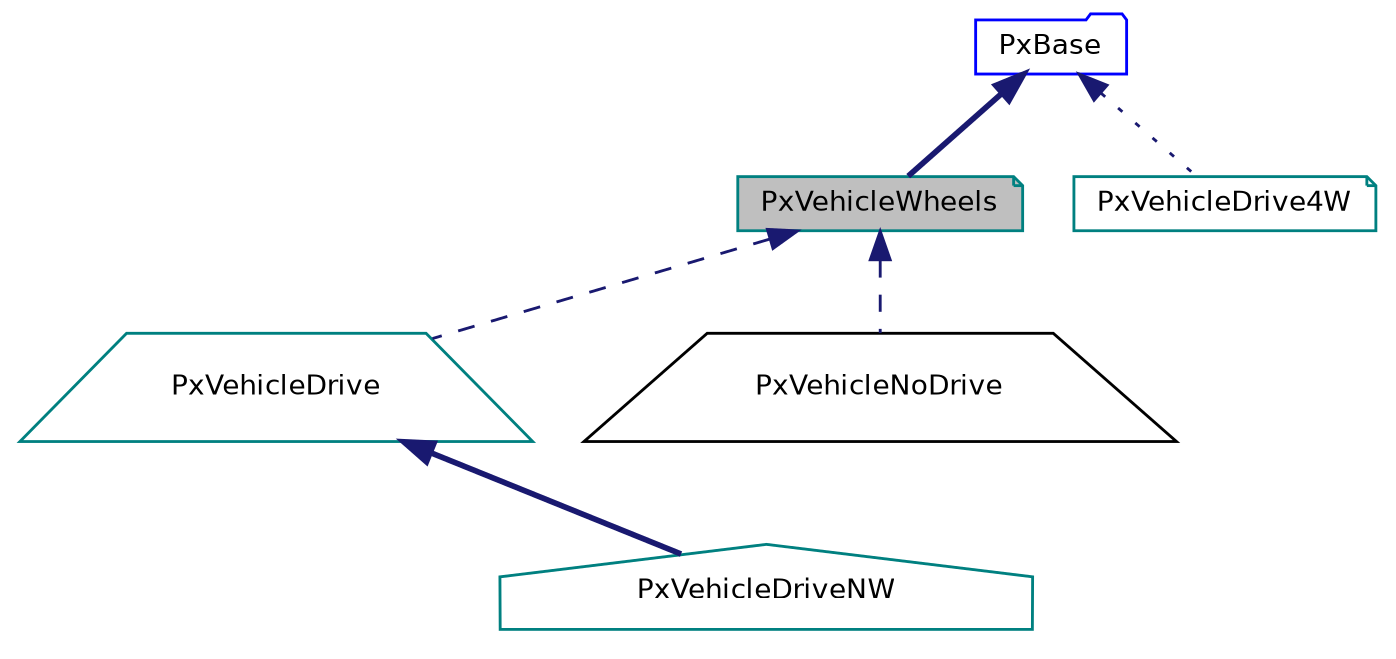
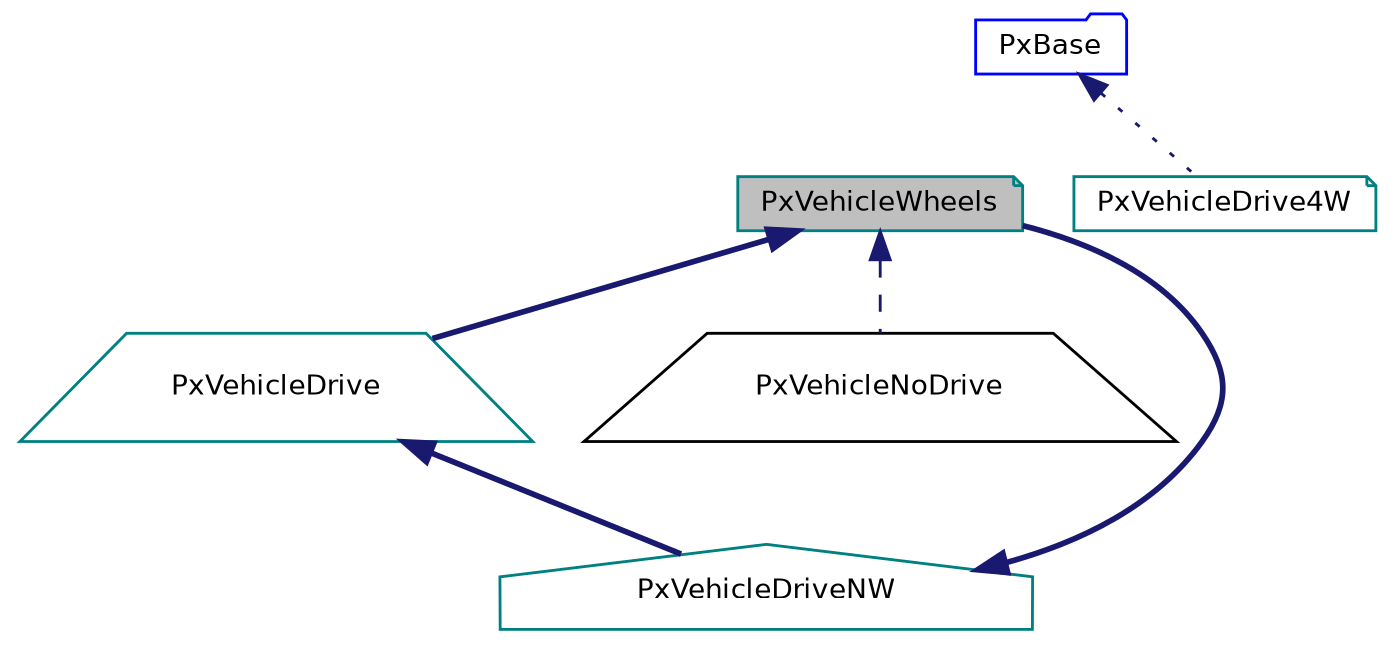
edge "PxVehicleWheels" -> "PxBase": now "PxVehicleWheels" -> "PxVehicleDriveNW"
edge "PxVehicleDrive" -> "PxVehicleWheels": style dashed -> bold
